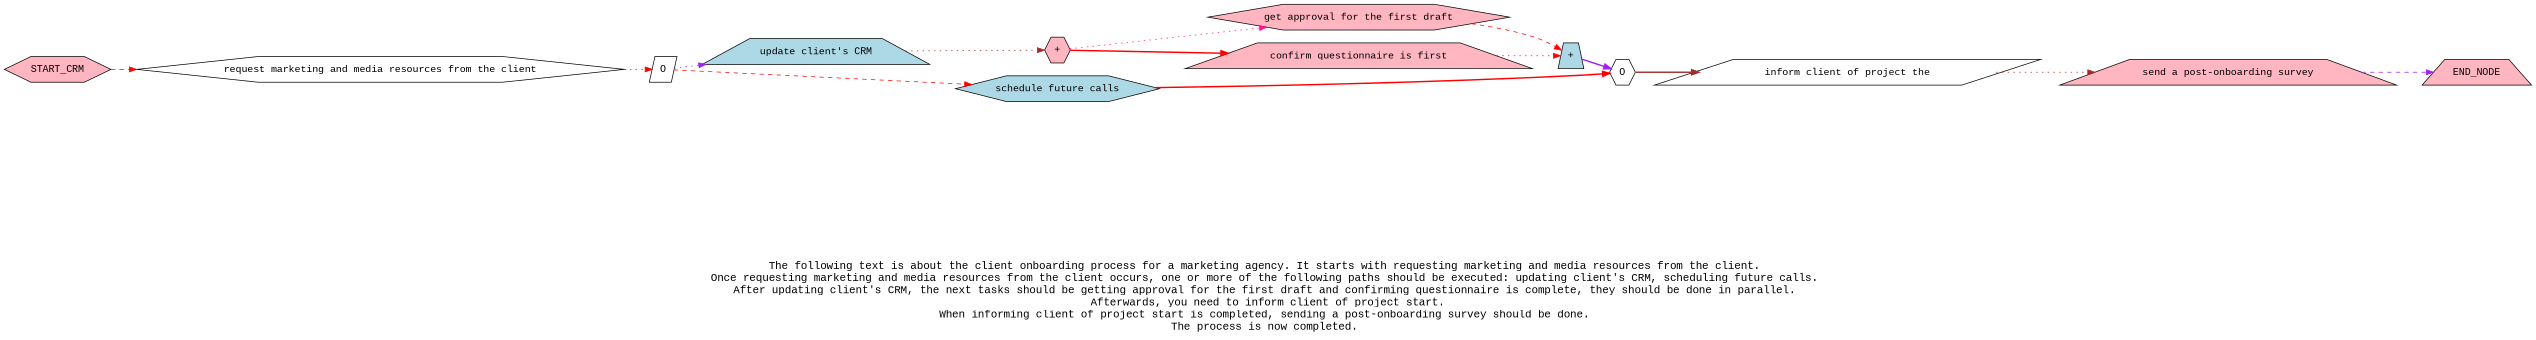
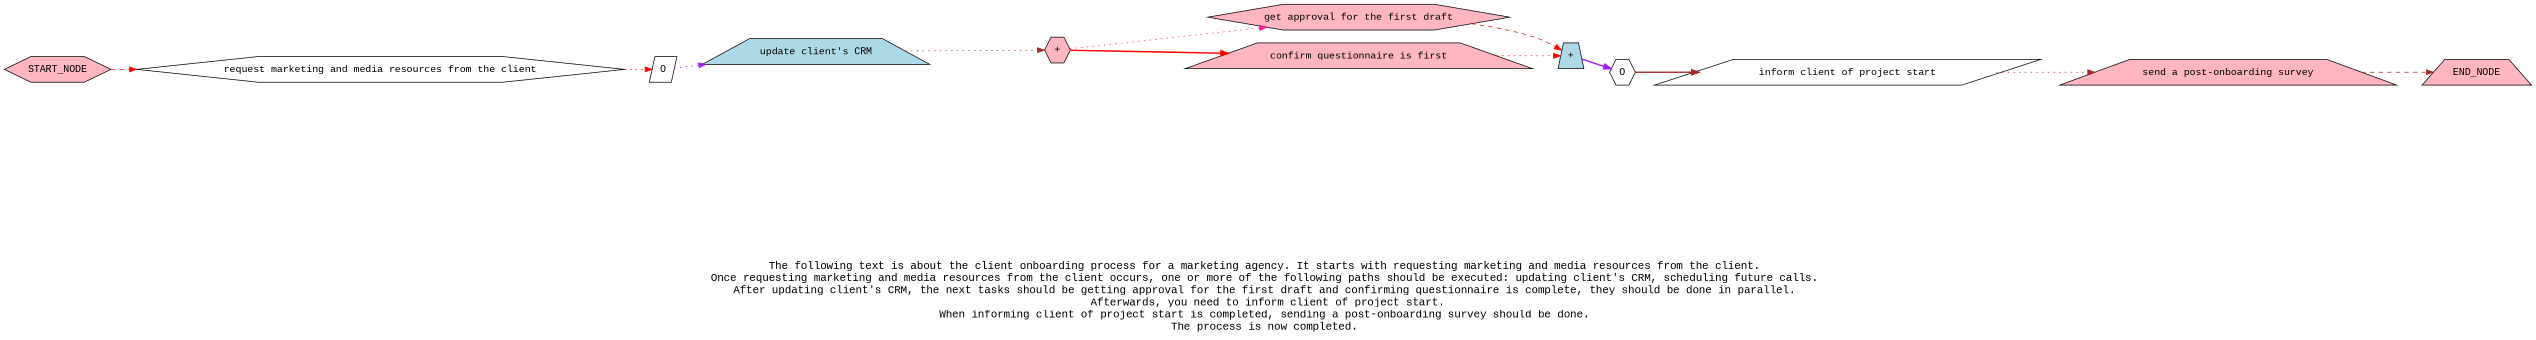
node "START_CRM": label "START_CRM" -> "START_NODE"
node "inform client of project the": label "inform client of project the" -> "inform client of project start"
edge "send a post-onboarding survey" -> "END_NODE": color purple -> brown
node "schedule future calls": removed
